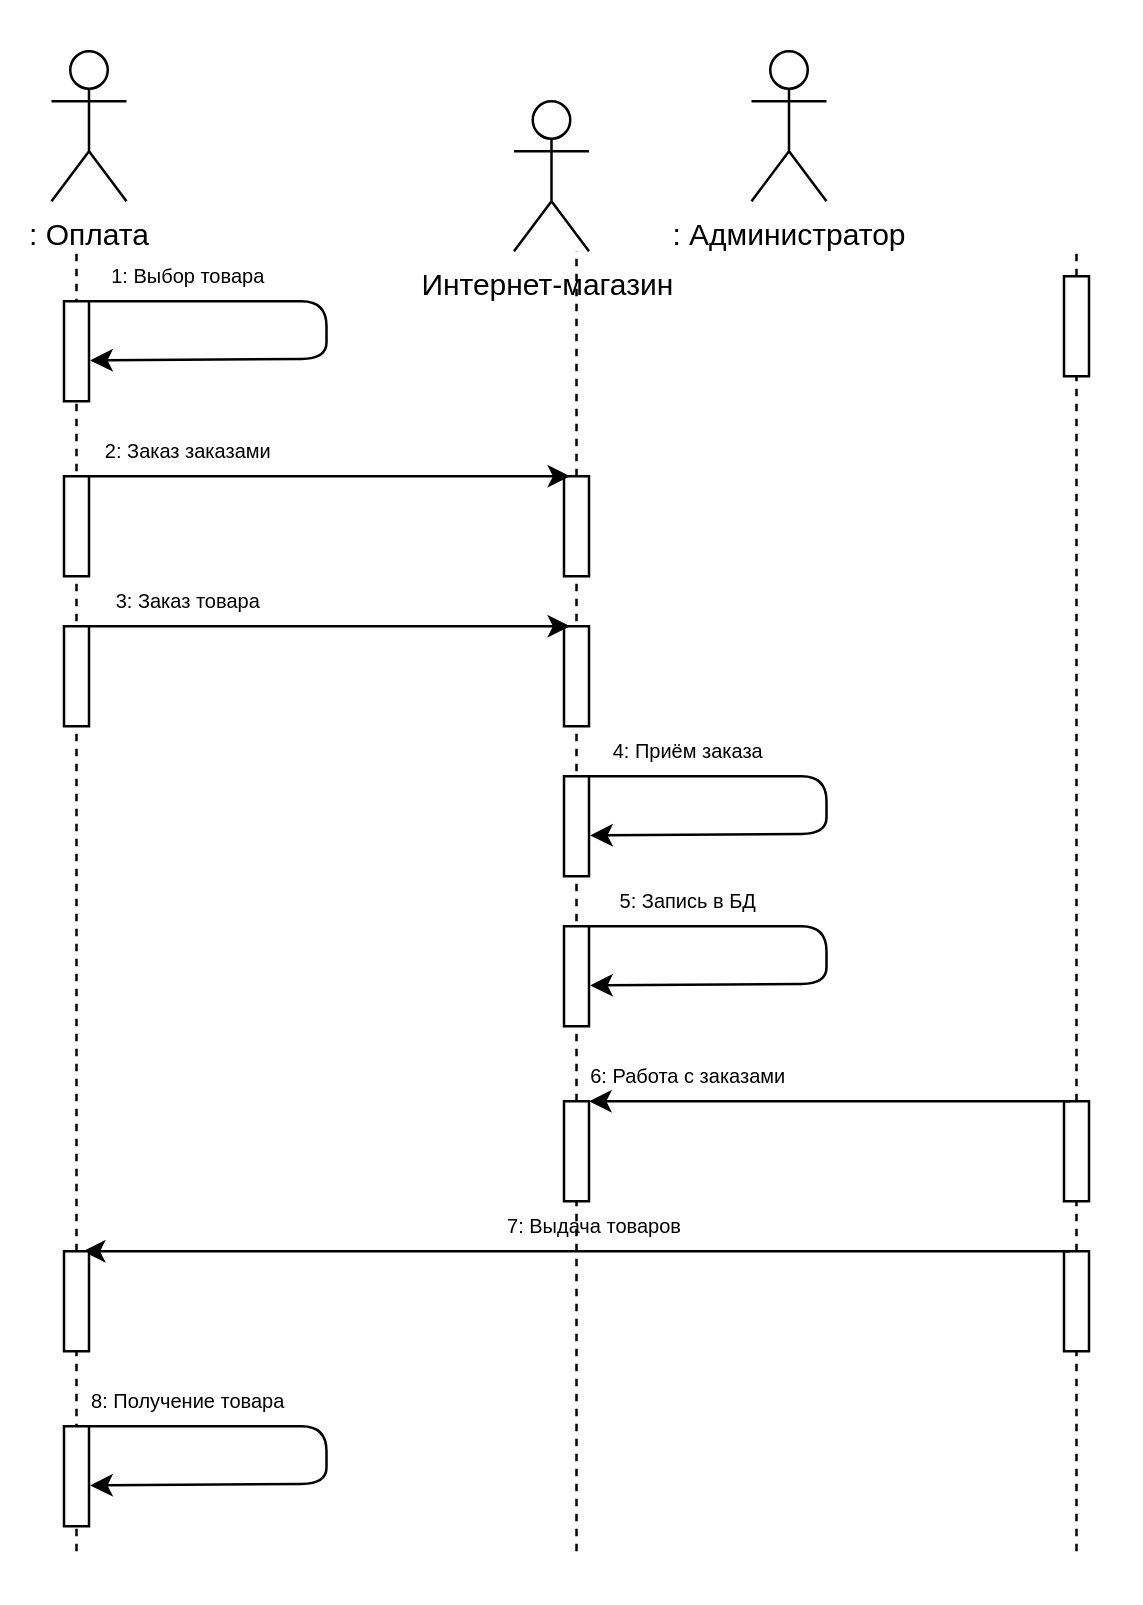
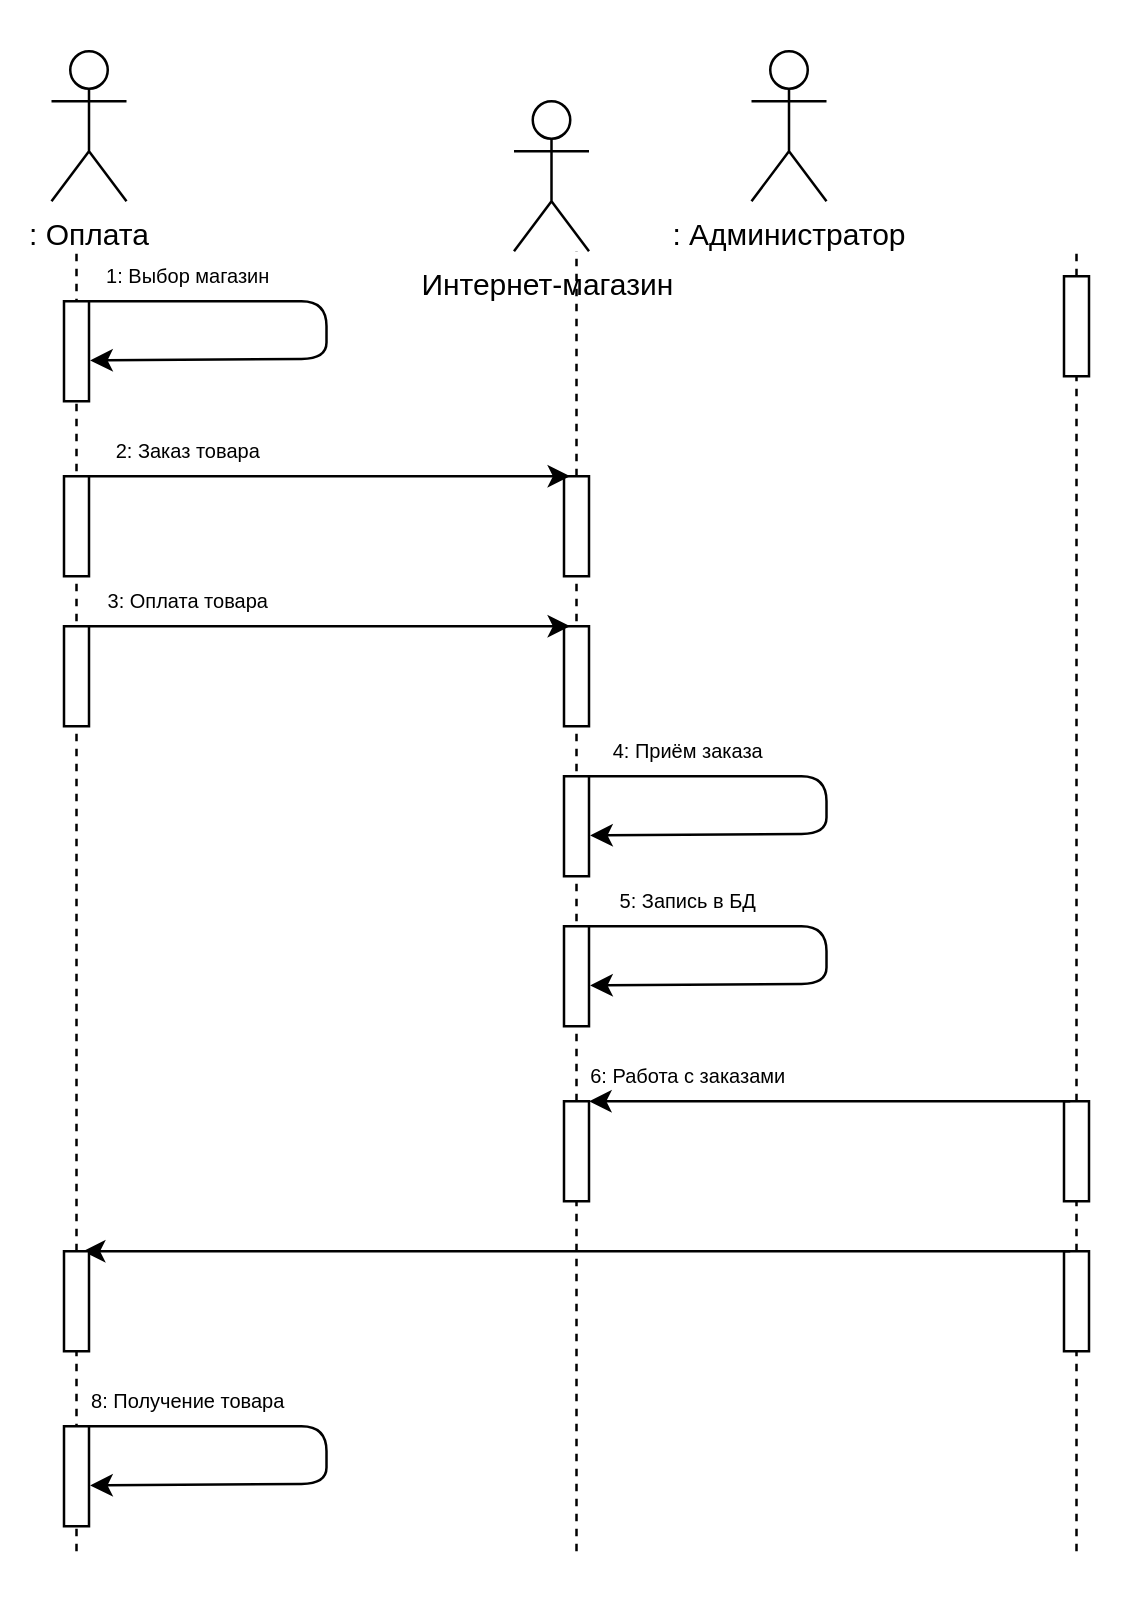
node "1: Выбор товара": label "1: Выбор товара" -> "1: Выбор магазин"
node "2: Заказ заказами": label "2: Заказ заказами" -> "2: Заказ товара"
node "3: Заказ товара": label "3: Заказ товара" -> "3: Оплата товара"
node "7: Выдача товаров": removed
